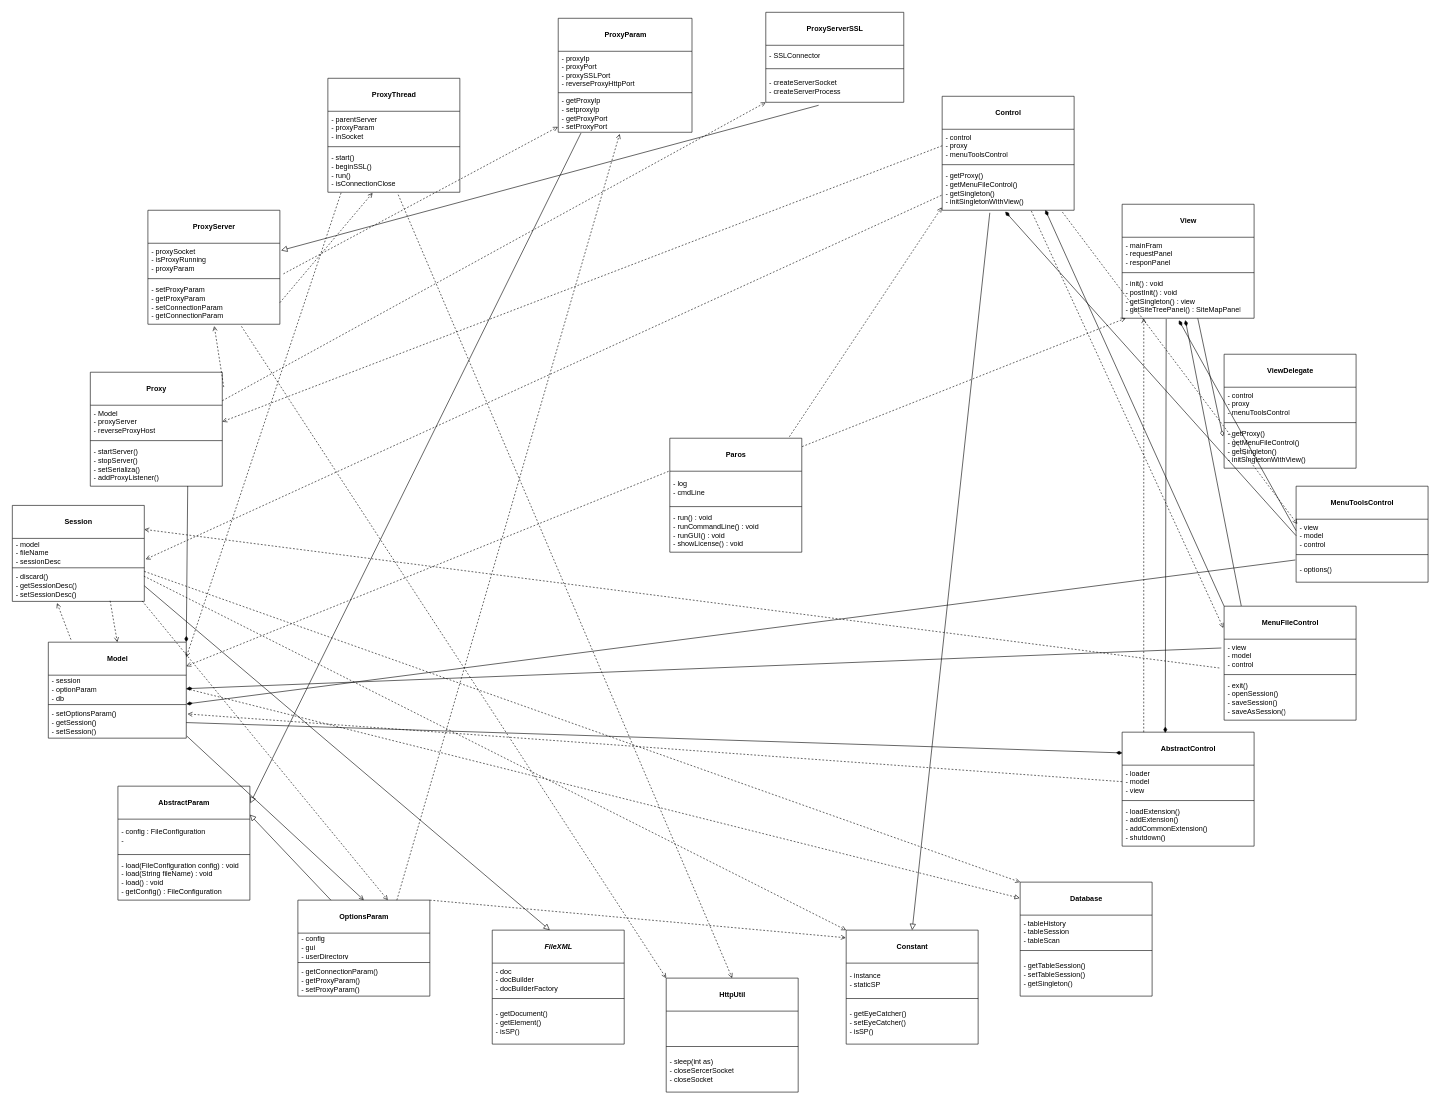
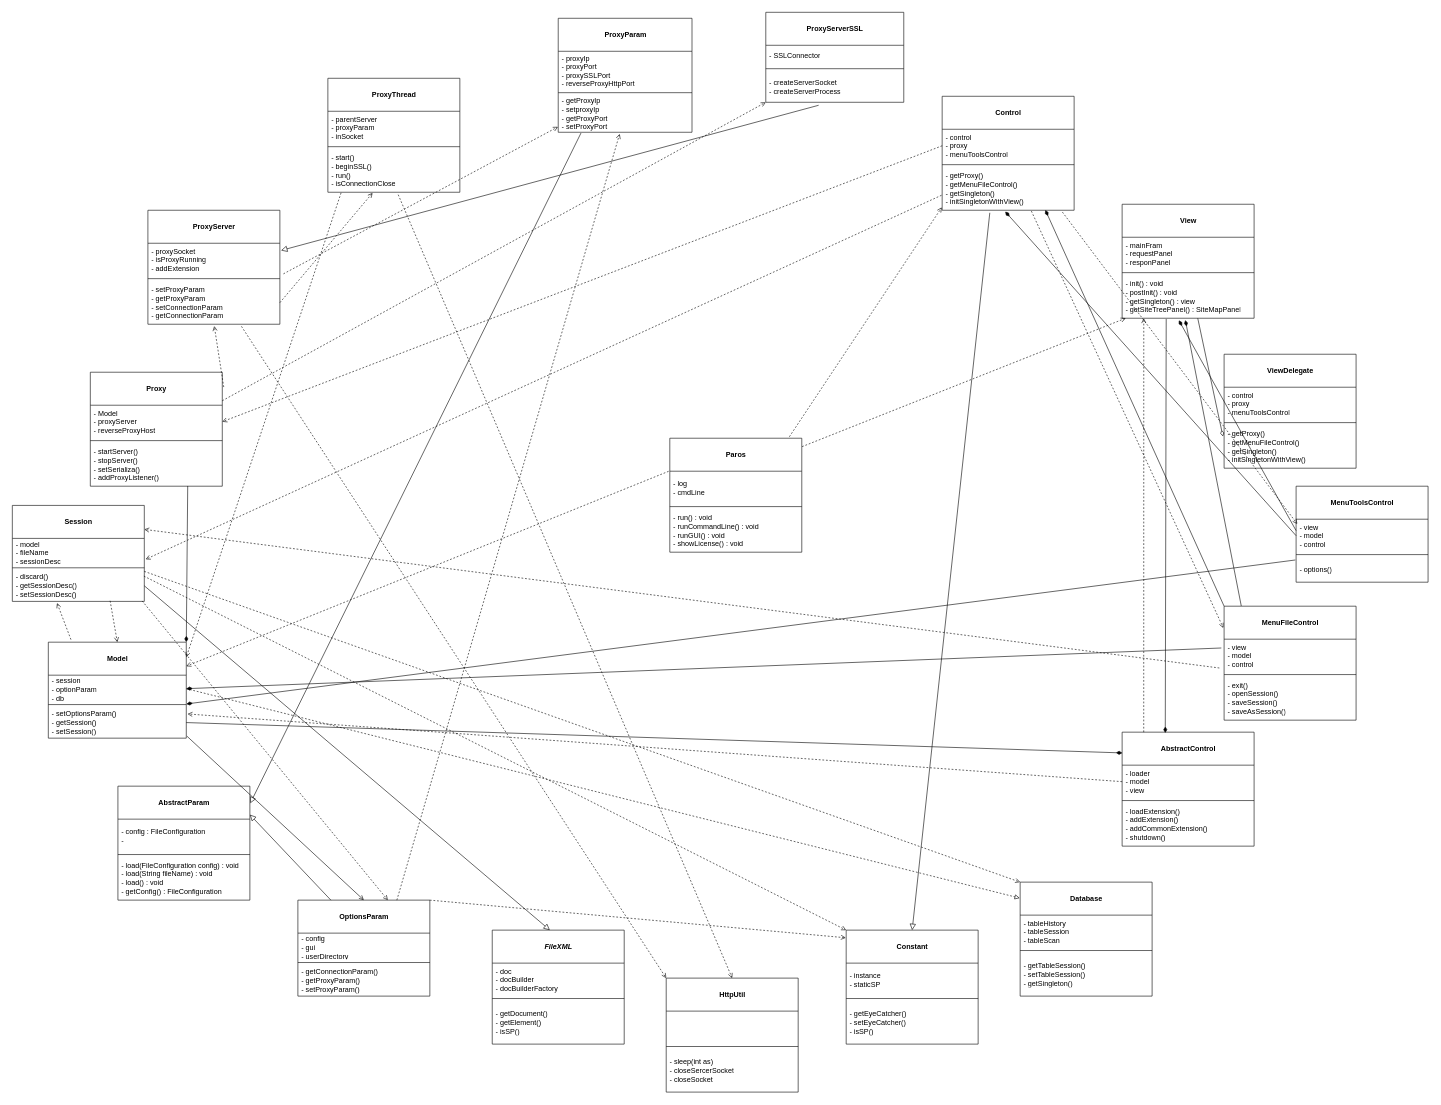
node "- proxySocket - isProxyRunning - proxyParam": label "- proxySocket - isProxyRunning - proxyParam" -> "- proxySocket - isProxyRunning - addExtension"
